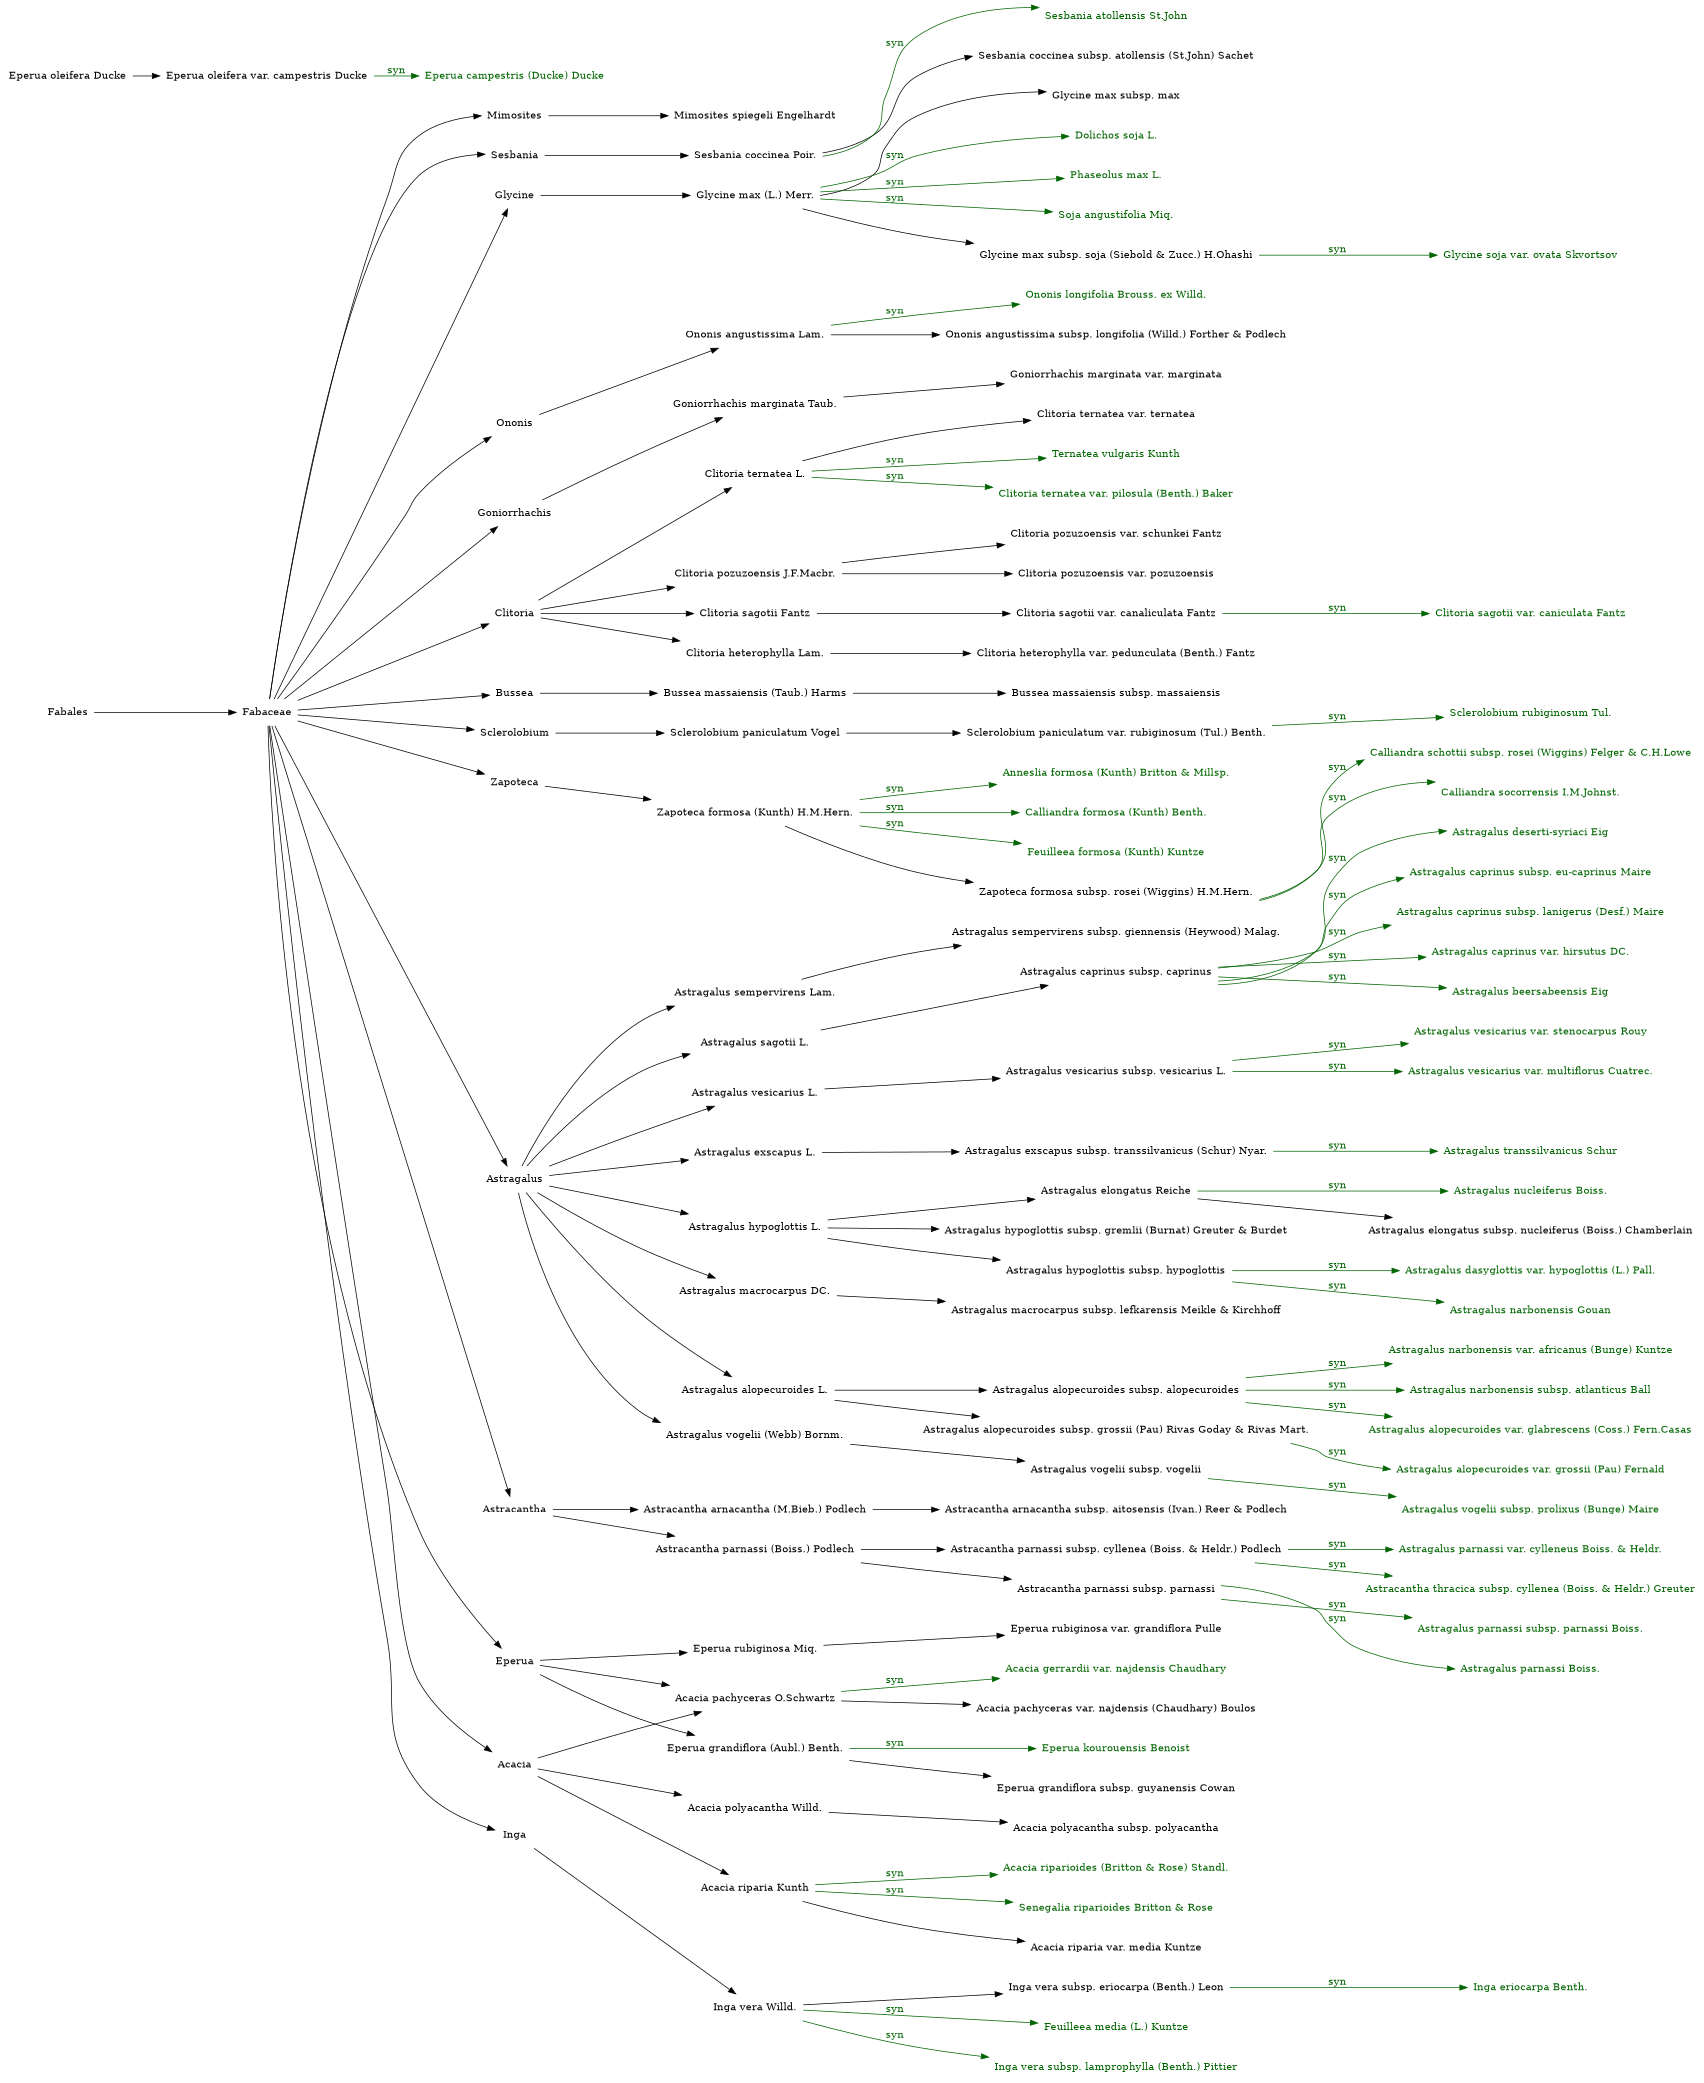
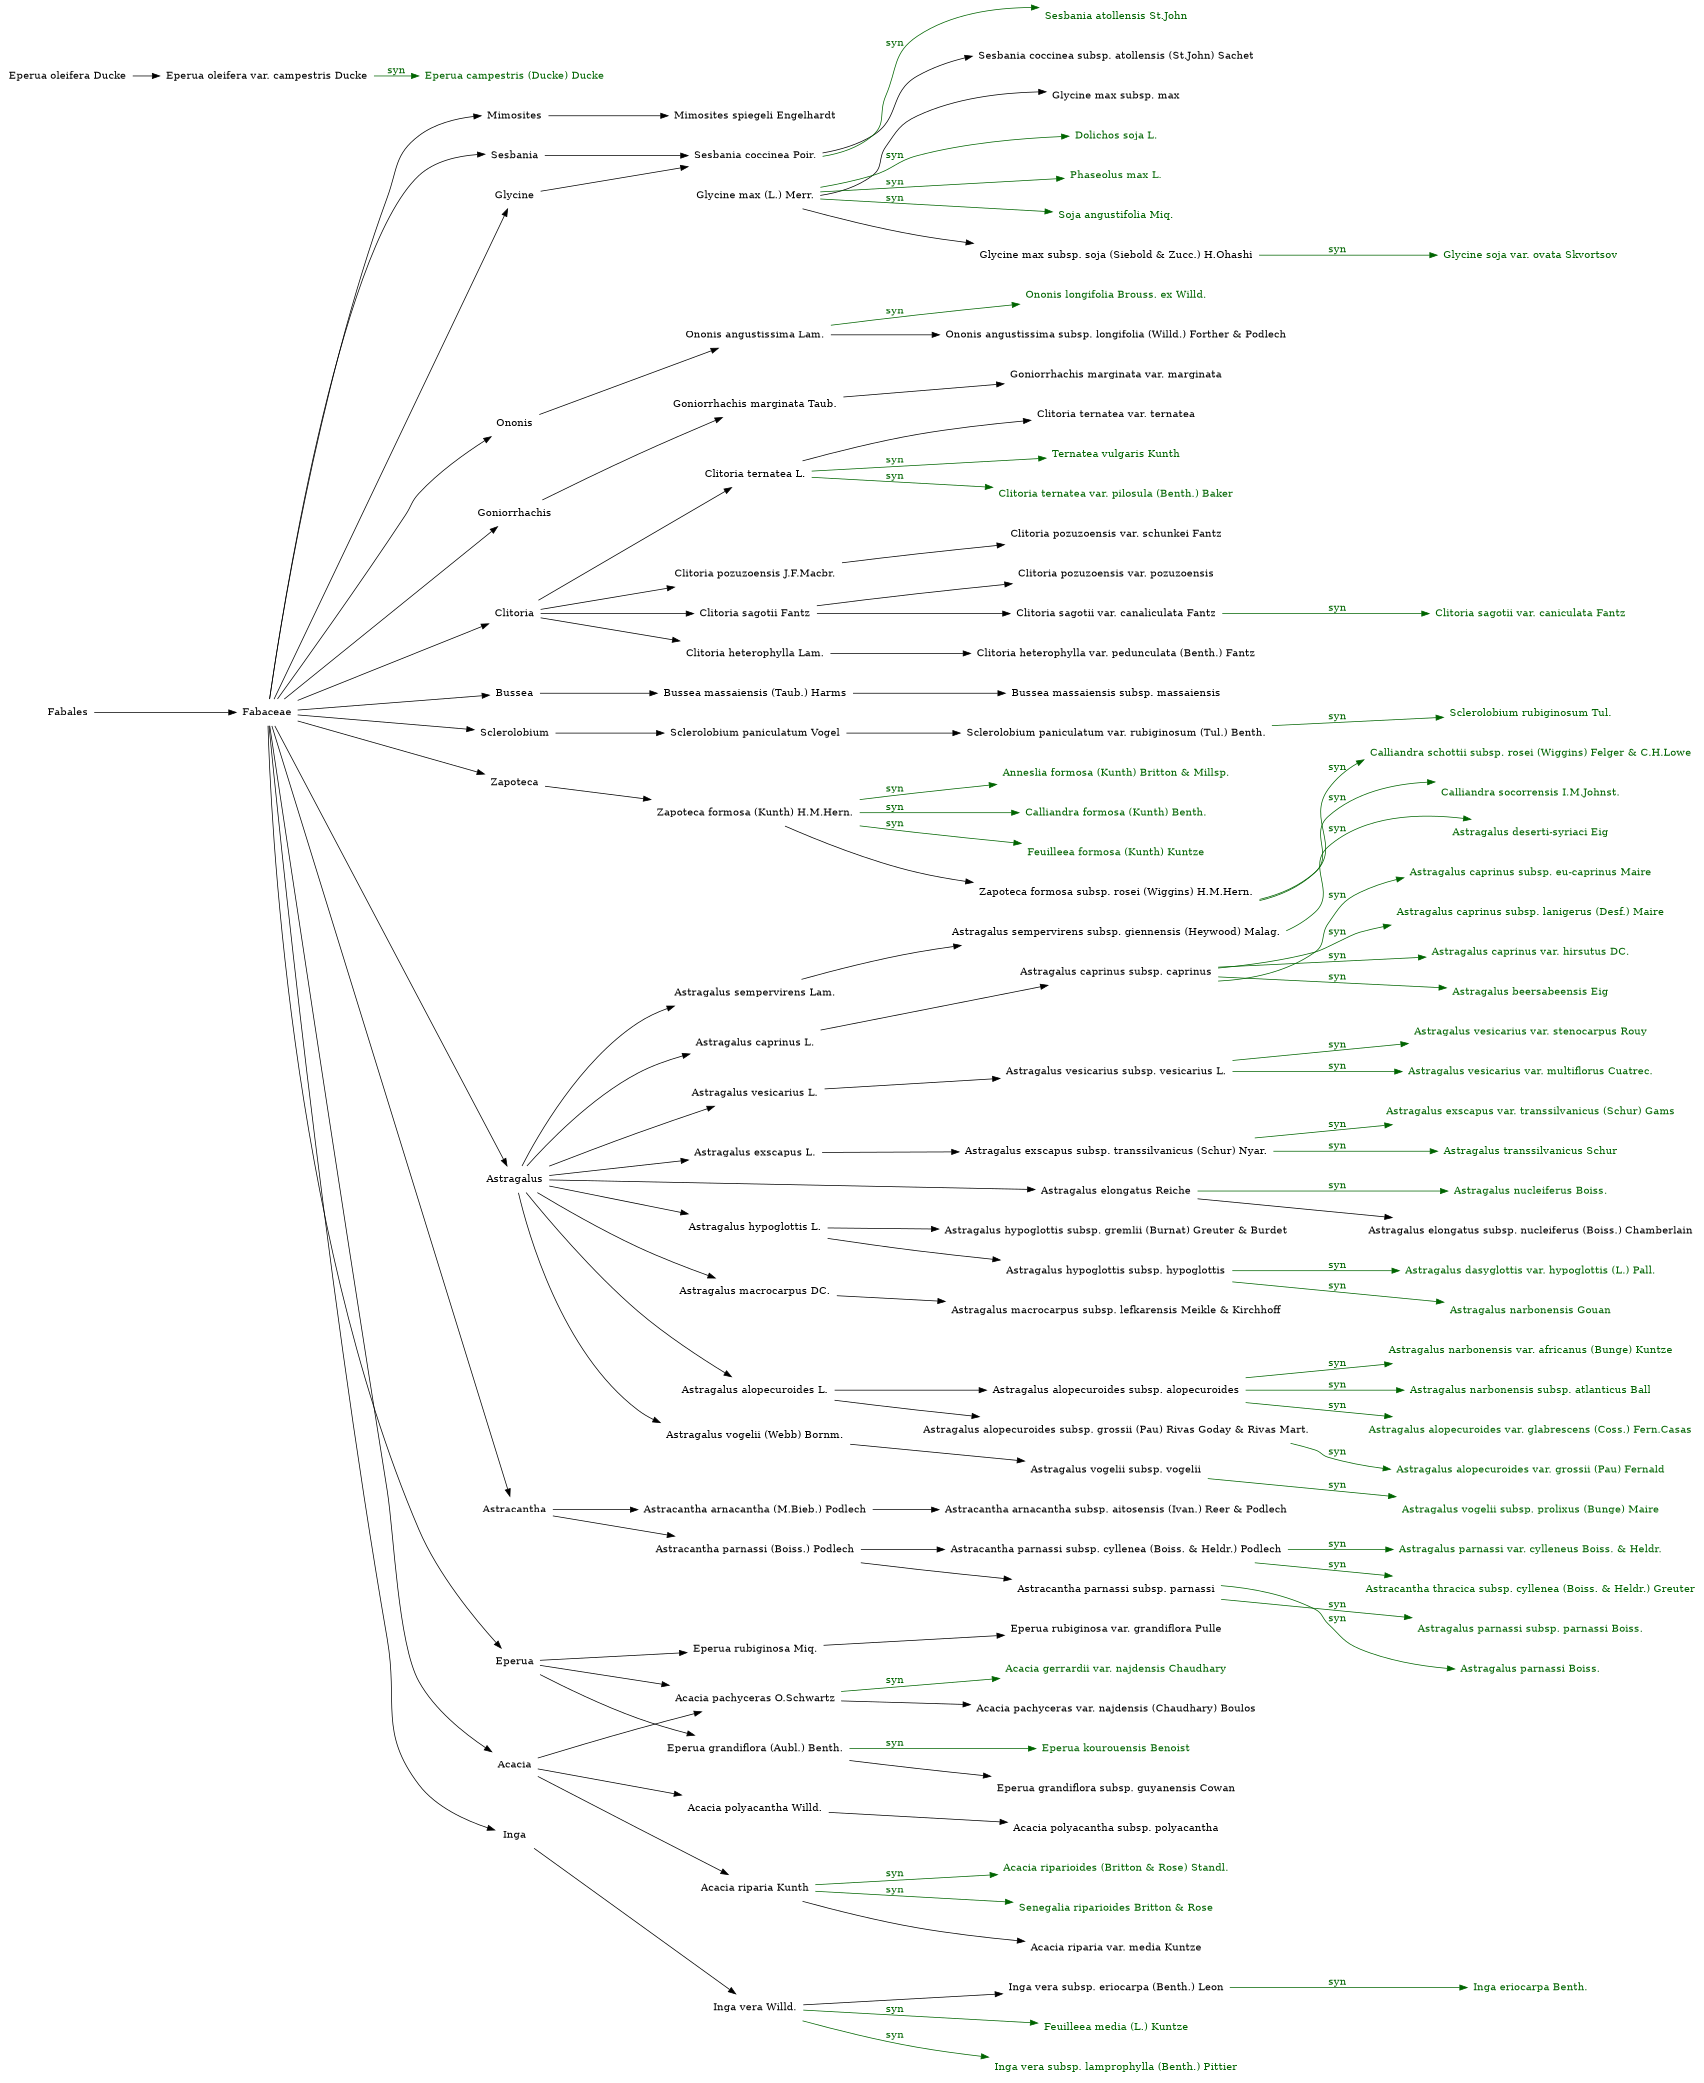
edge "Glycine" -> "Glycine max (L.) Merr.": now "Glycine" -> "Sesbania coccinea Poir."
edge "Clitoria pozuzoensis J.F.Macbr." -> "Clitoria pozuzoensis var. pozuzoensis": now "Clitoria sagotii Fantz" -> "Clitoria pozuzoensis var. pozuzoensis"
edge "Astragalus caprinus subsp. caprinus" -> "Astragalus deserti-syriaci Eig": now "Astragalus sempervirens subsp. giennensis (Heywood) Malag." -> "Astragalus deserti-syriaci Eig"
node "Astragalus sagotii L.": label "Astragalus sagotii L." -> "Astragalus caprinus L."
node "Astragalus exscapus var. transsilvanicus (Schur) Gams": added
edge "Astragalus hypoglottis L." -> "Astragalus elongatus Reiche": now "Astragalus" -> "Astragalus elongatus Reiche"
